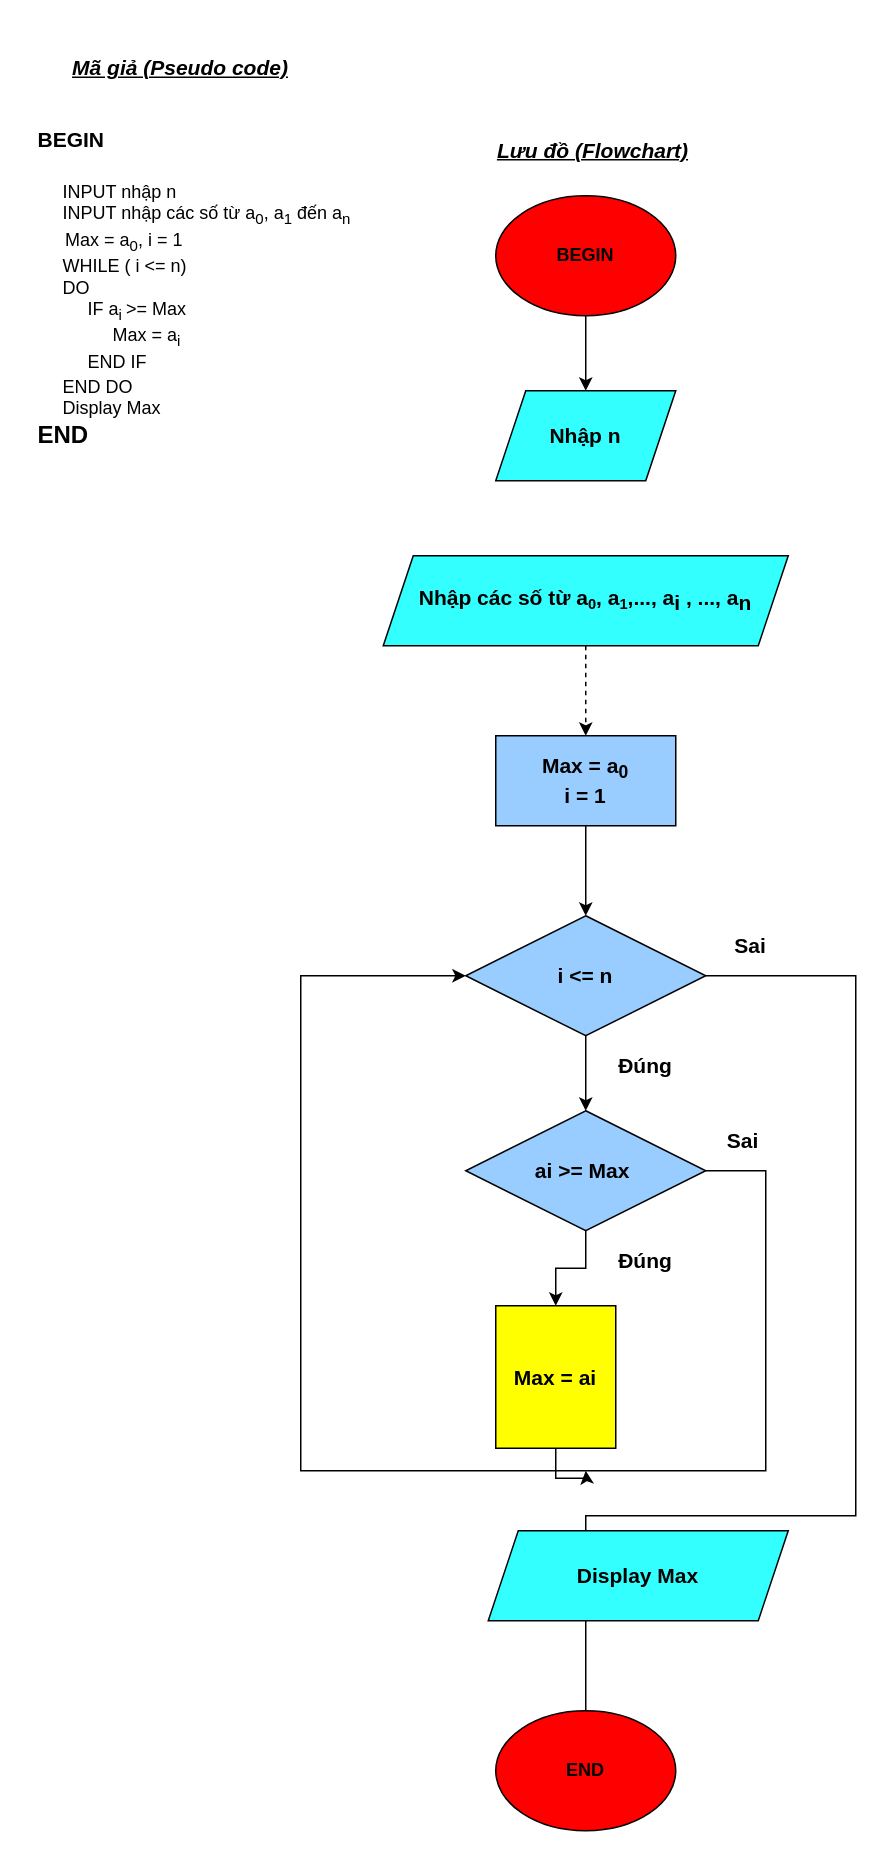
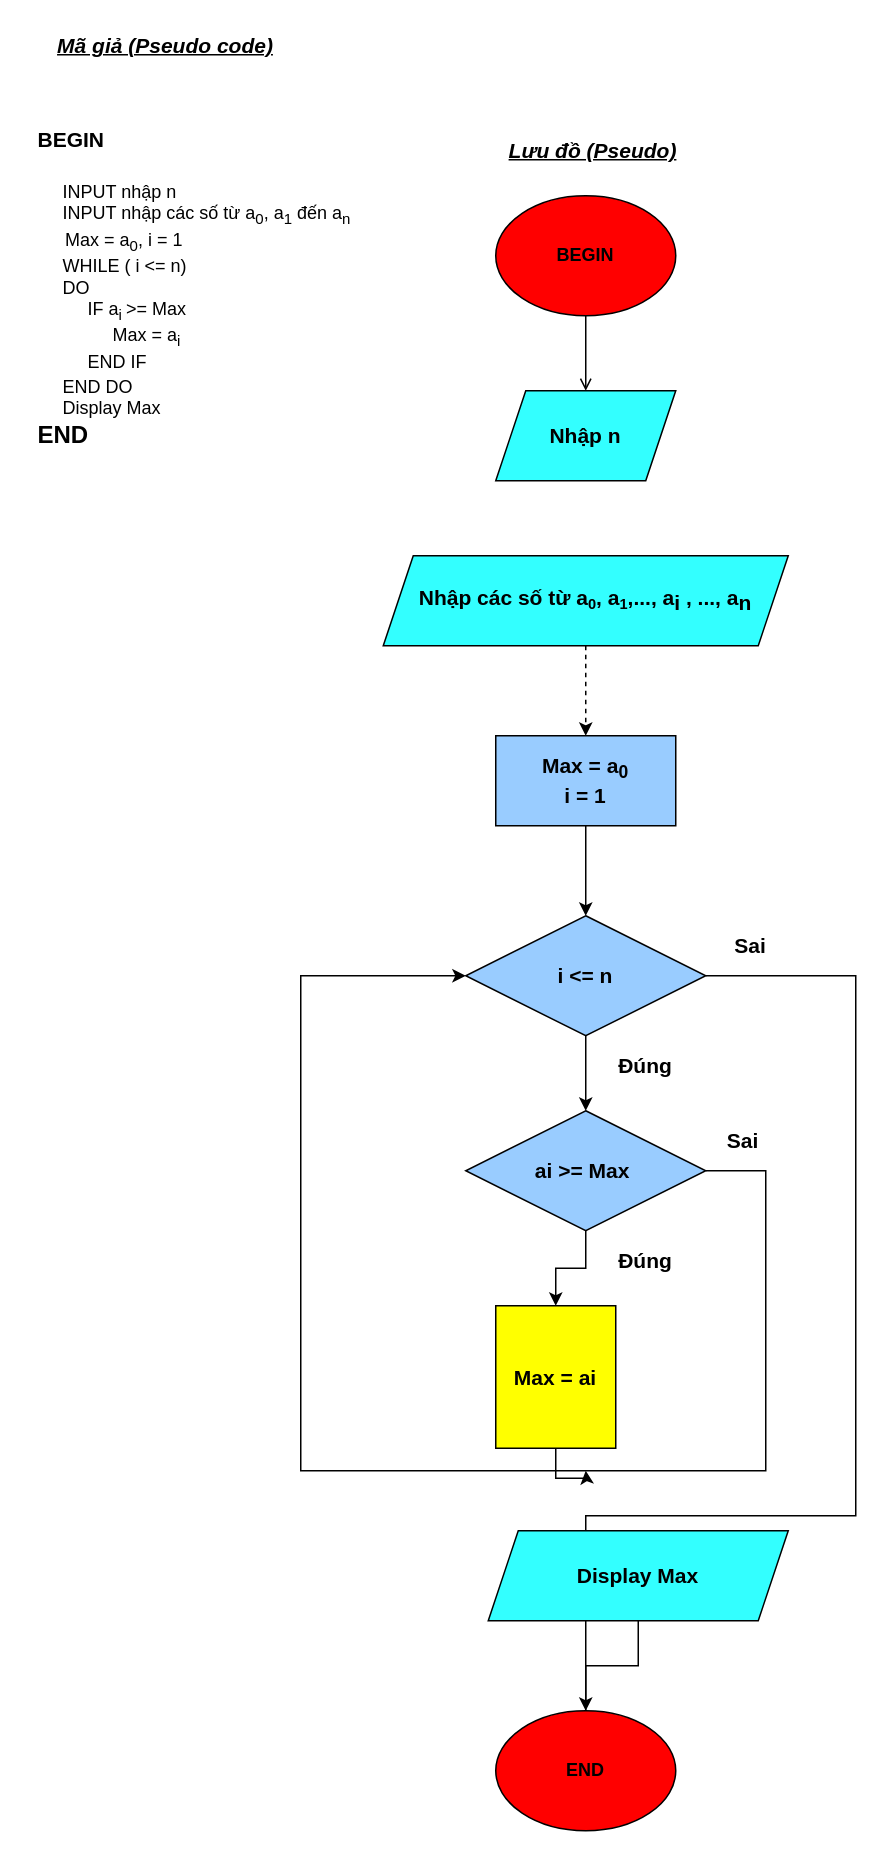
node "Mã giả (Pseudo code)": moved (181, 68) -> (166, 46)
node "Lưu đồ (Flowchart)": label "Lưu đồ (Flowchart)" -> "Lưu đồ (Pseudo)"
edge "BEGIN" -> "Nhập n": arrowhead classic -> open
edge "Display Max" -> "END": added
